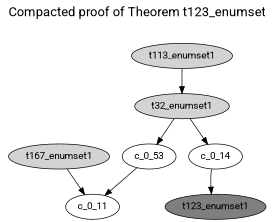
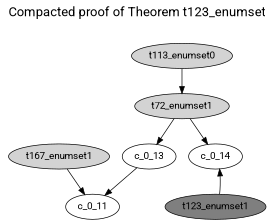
node "t113_enumset1": label "t113_enumset1" -> "t113_enumset0"
node "t32_enumset1": label "t32_enumset1" -> "t72_enumset1"
node "c_0_53": label "c_0_53" -> "c_0_13"
edge "c_0_14" -> "t123_enumset1": reversed
